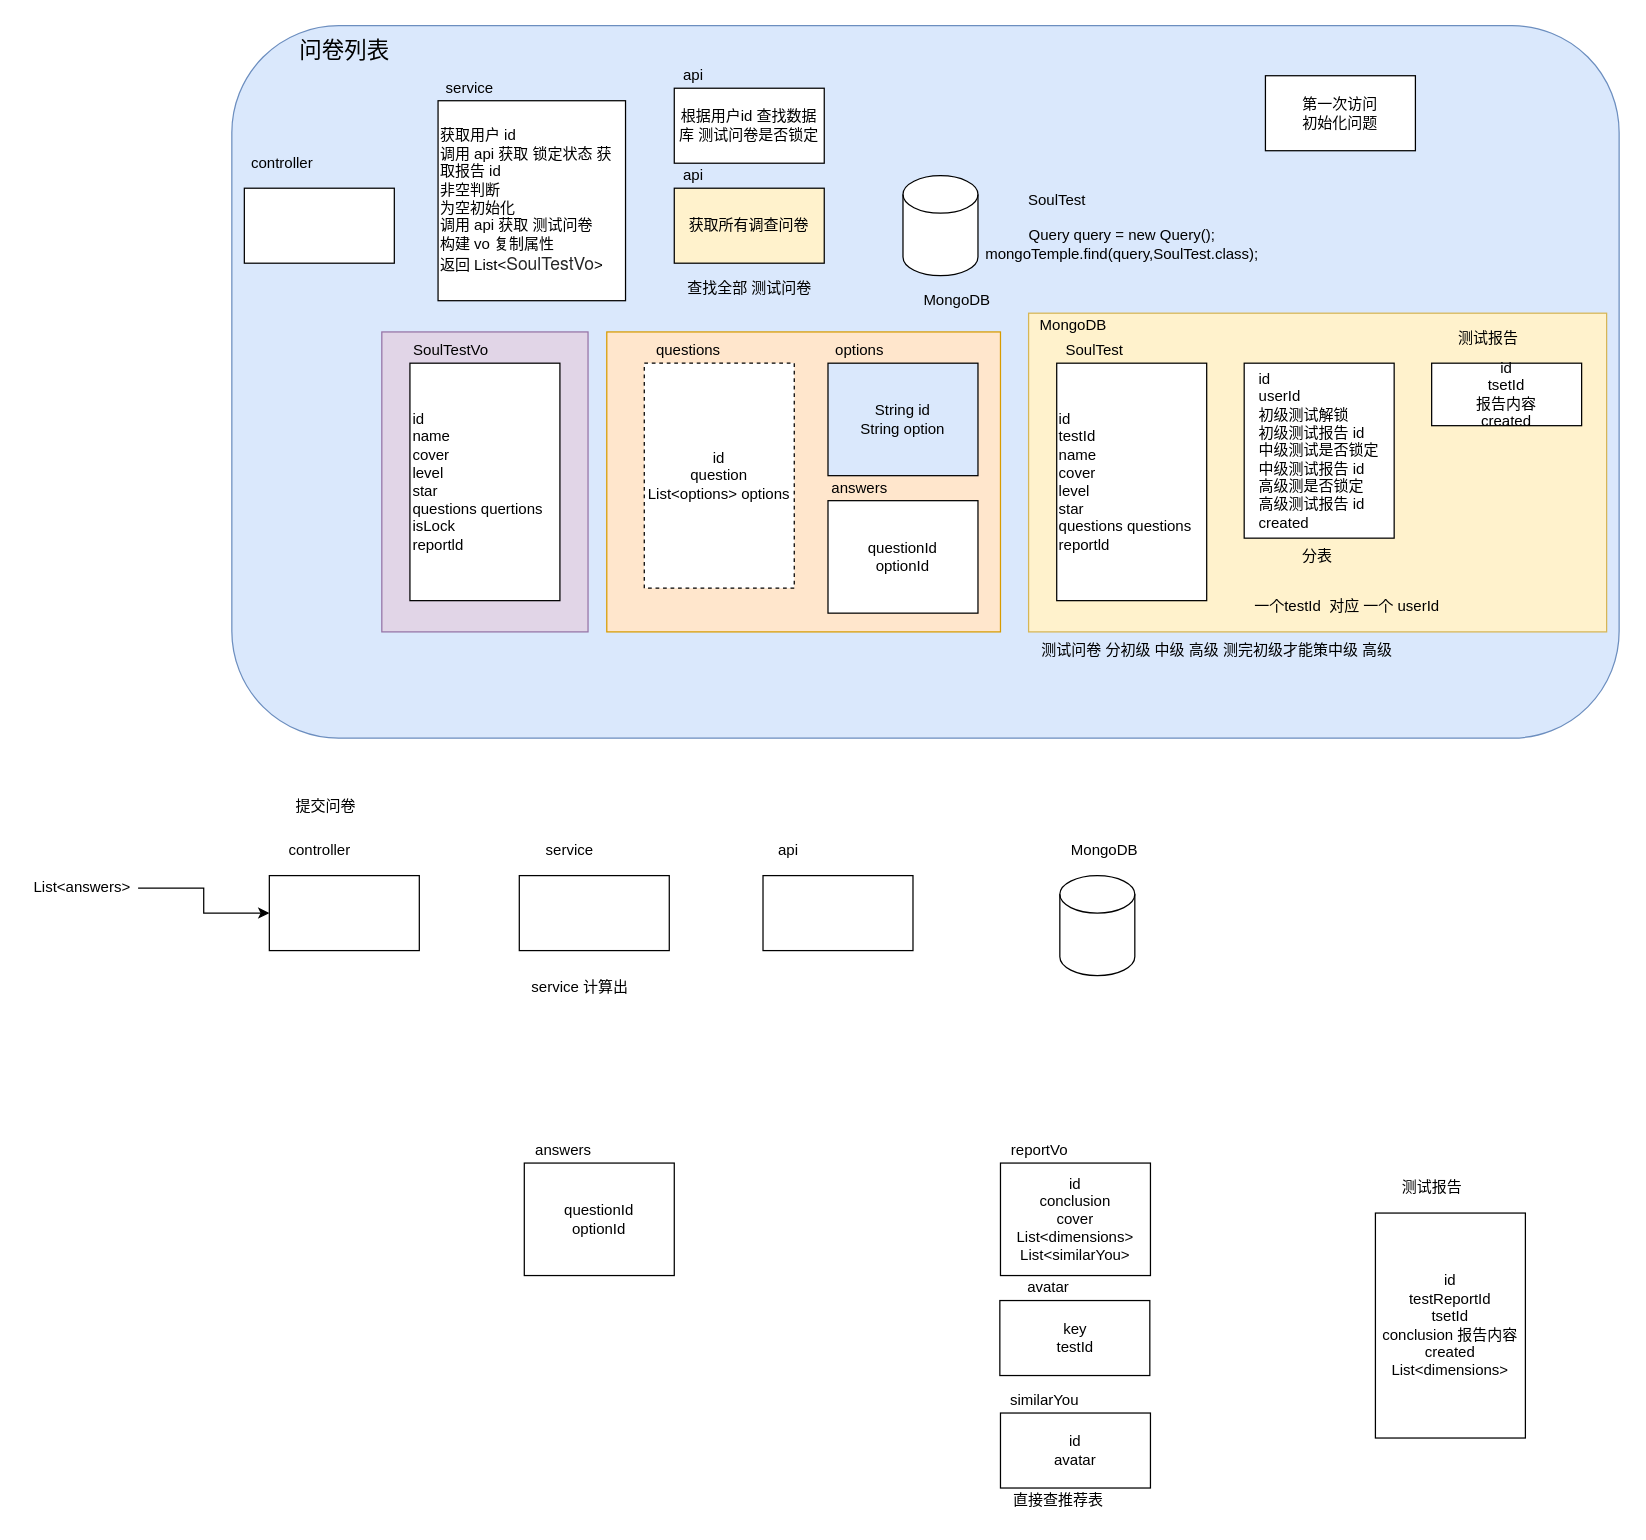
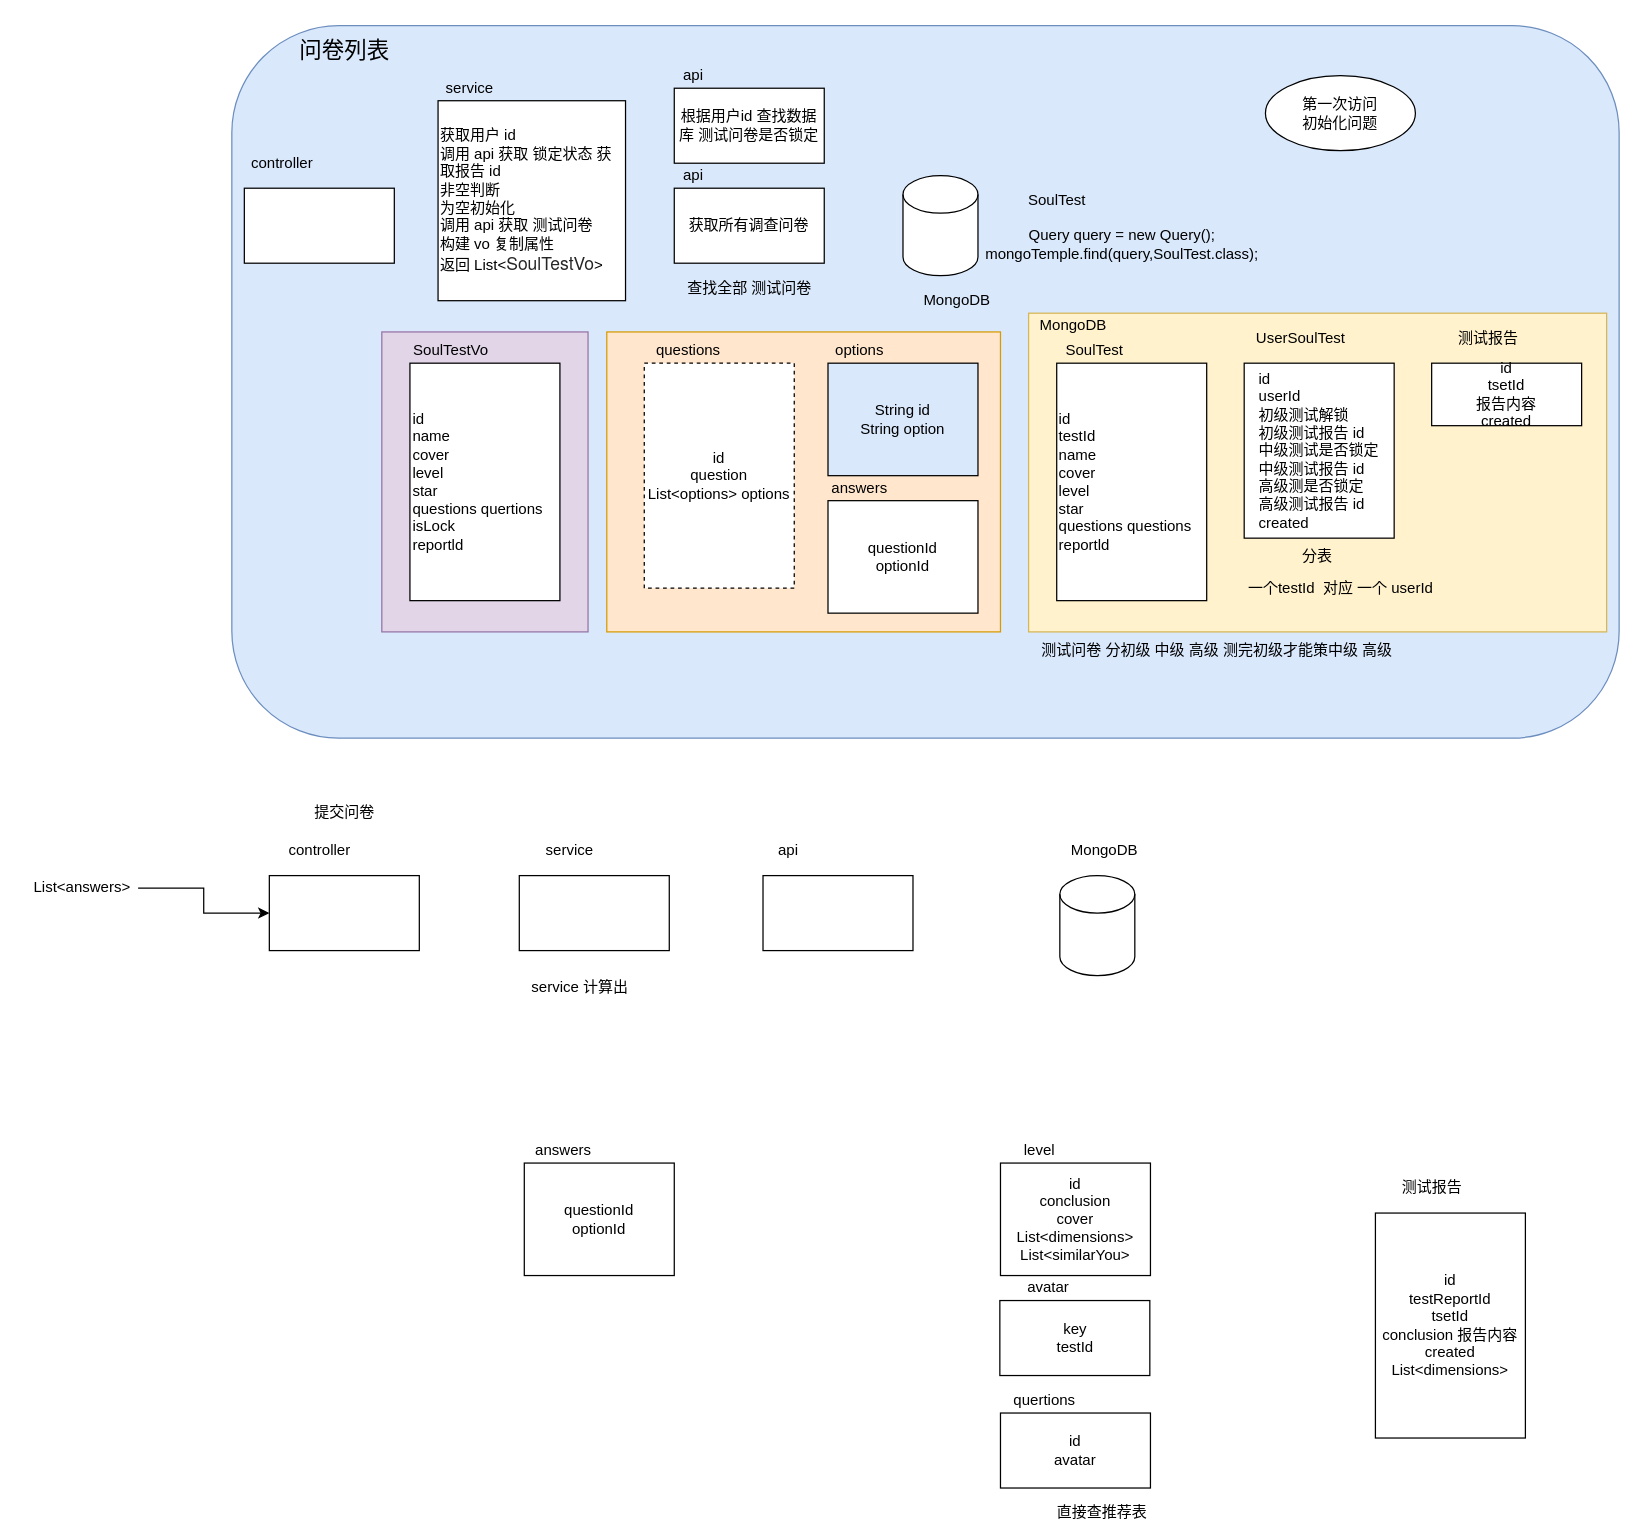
node "第一次访问 初始化问题": shape rectangle -> ellipse
node "获取所有调查问卷": fillcolor #fff2cc -> #ffffff
node "UserSoulTest": added
node "一个testId 对应 一个 userId": moved (1347, 607) -> (1341, 588)
node "提交问卷": moved (326, 807) -> (344, 813)
node "reportVo": label "reportVo" -> "level"
node "similarYou": label "similarYou" -> "quertions"
node "直接查推荐表": moved (1058, 1501) -> (1102, 1513)
